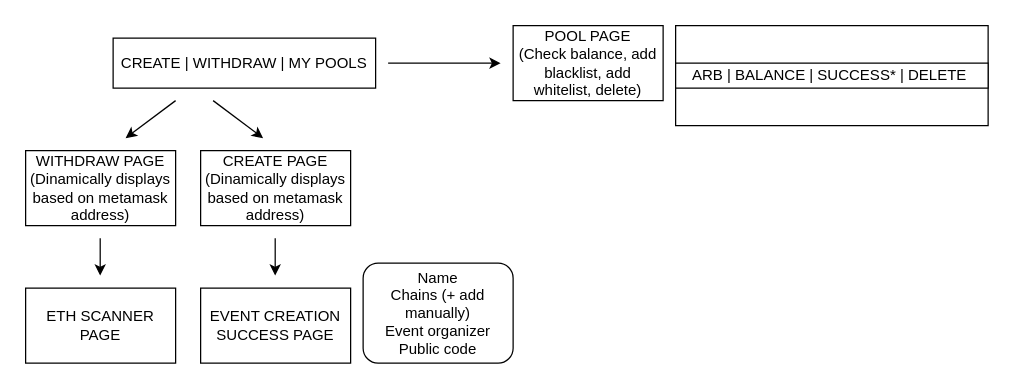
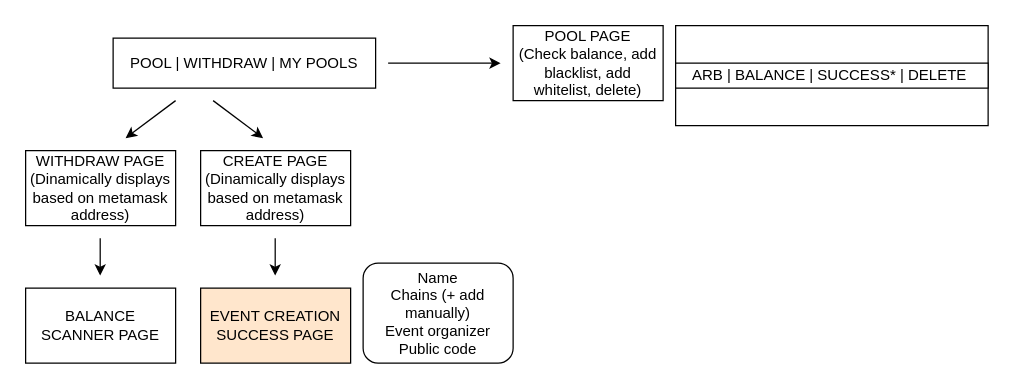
node "CREATE | WITHDRAW | MY POOLS": label "CREATE | WITHDRAW | MY POOLS" -> "POOL | WITHDRAW | MY POOLS"
node "ETH SCANNER PAGE": label "ETH SCANNER PAGE" -> "BALANCE SCANNER PAGE"
node "EVENT CREATION SUCCESS PAGE": fillcolor #ffffff -> #ffe6cc
